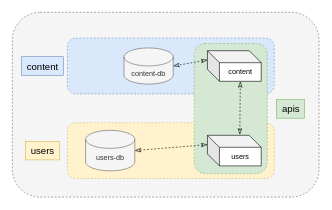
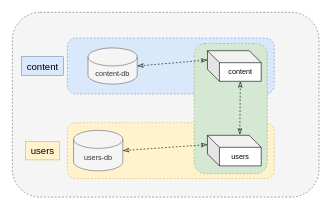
node "content-db": moved (149, 66) -> (113, 66)
node "apis": removed
node "users-db": moved (110, 151) -> (98, 151)
